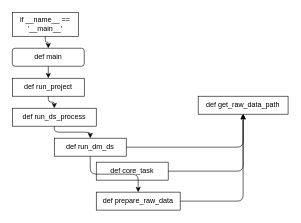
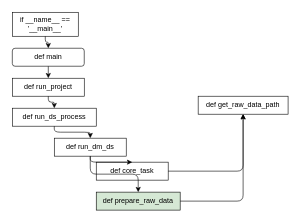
edge "def run_dm_ds" -> "def get_raw_data_path": now "def run_dm_ds" -> "def core_task"
node "def prepare_raw_data": fillcolor #ffffff -> #d5e8d4
